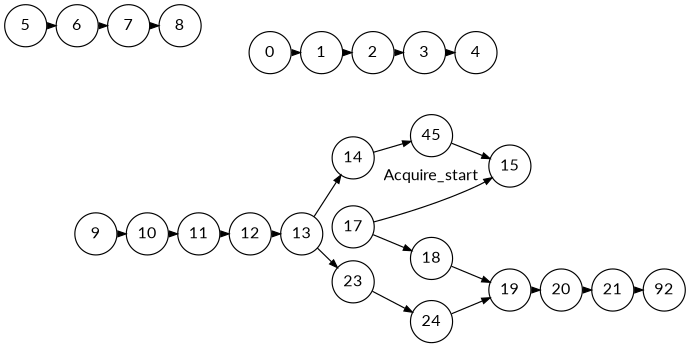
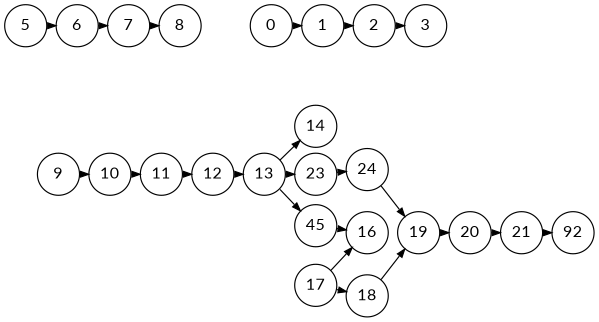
edge "7" -> "8": label "Acquire_start" -> "Extend_start"
node "4": removed
edge "14" -> "45": now "13" -> "45"
node "15": label "15" -> "16"
